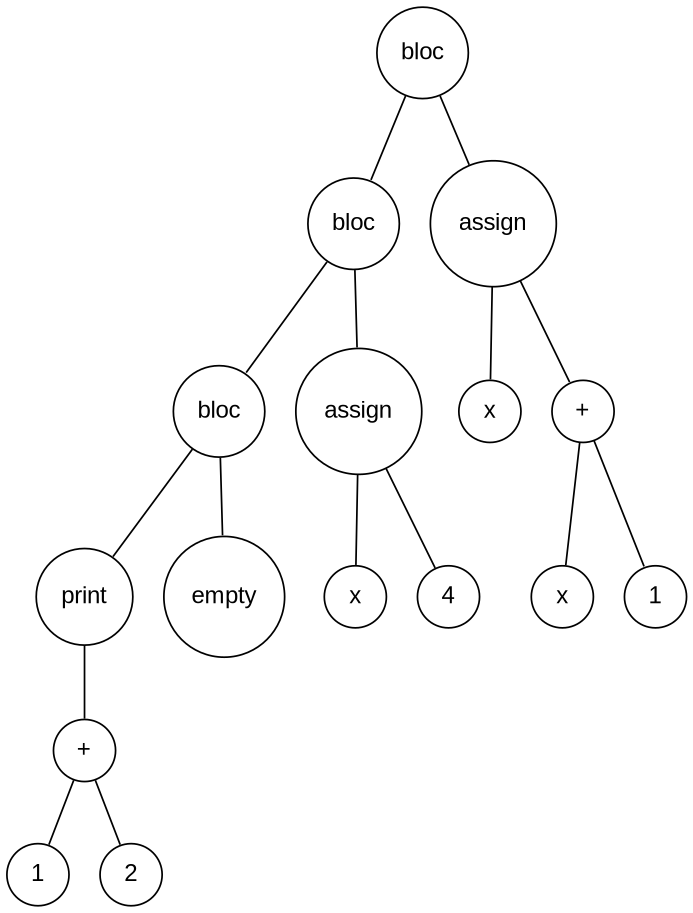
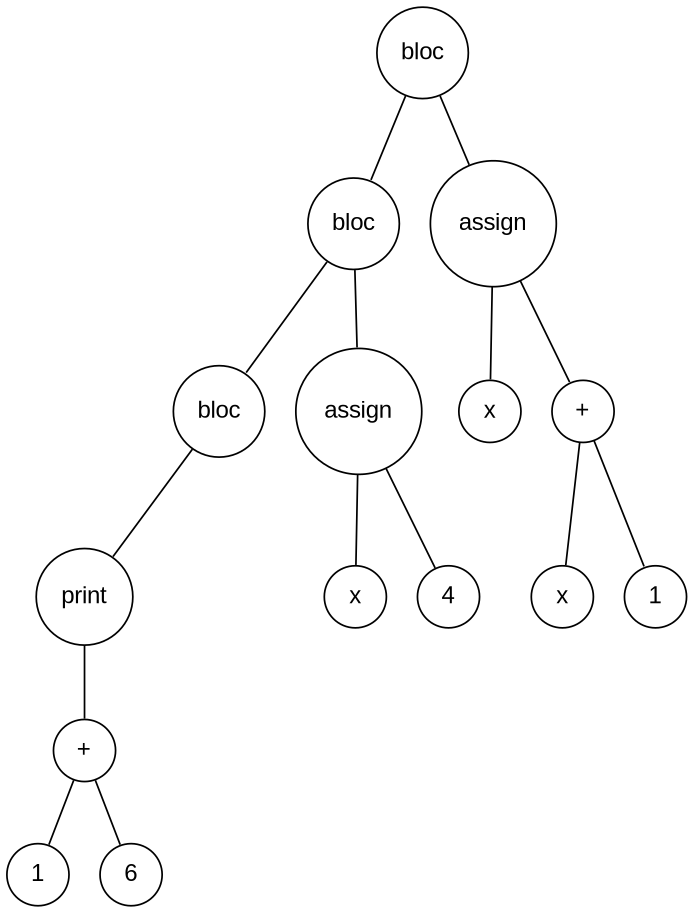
node "empty": removed
node "2": label "2" -> "6"
